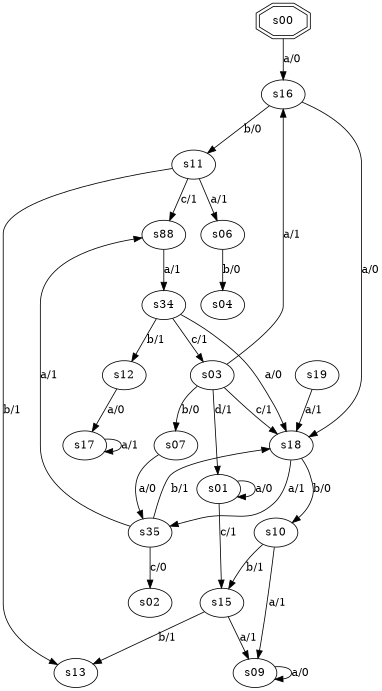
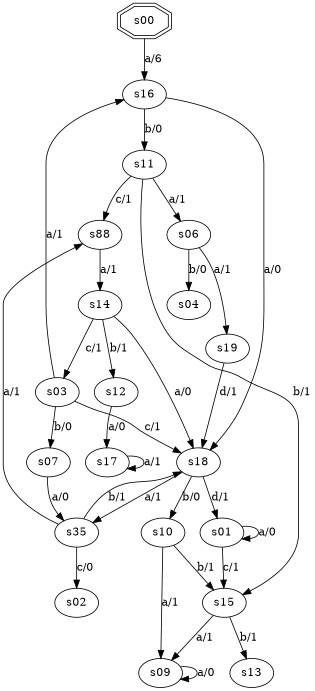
edge "s00" -> "s16": label "a/0" -> "a/6"
edge "s06" -> "s19": added, label "a/1"
node "s34": label "s34" -> "s14"
edge "s11" -> "s13": now "s11" -> "s15"
edge "s19" -> "s18": label "a/1" -> "d/1"
edge "s03" -> "s01": now "s18" -> "s01"
